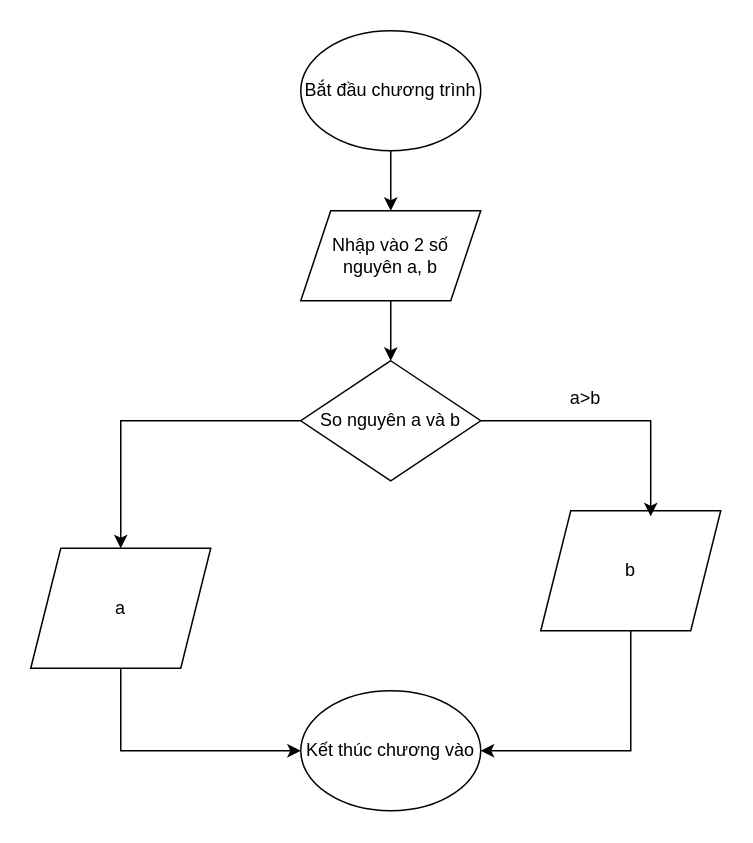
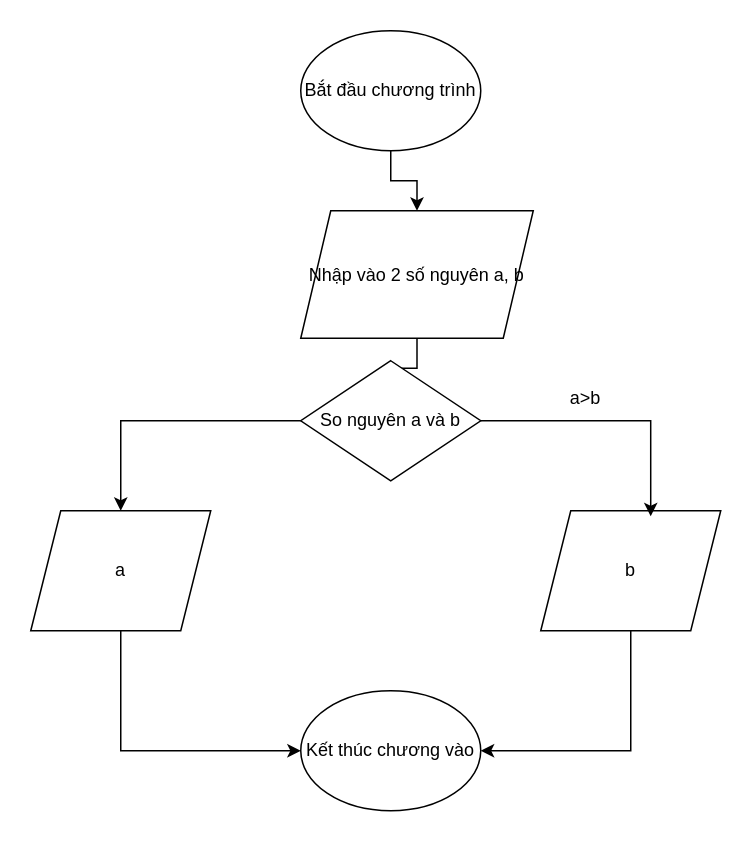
node "Nhập vào 2 số nguyên a, b": size 180x90 -> 233x128
node "a": moved (121, 608) -> (121, 571)
